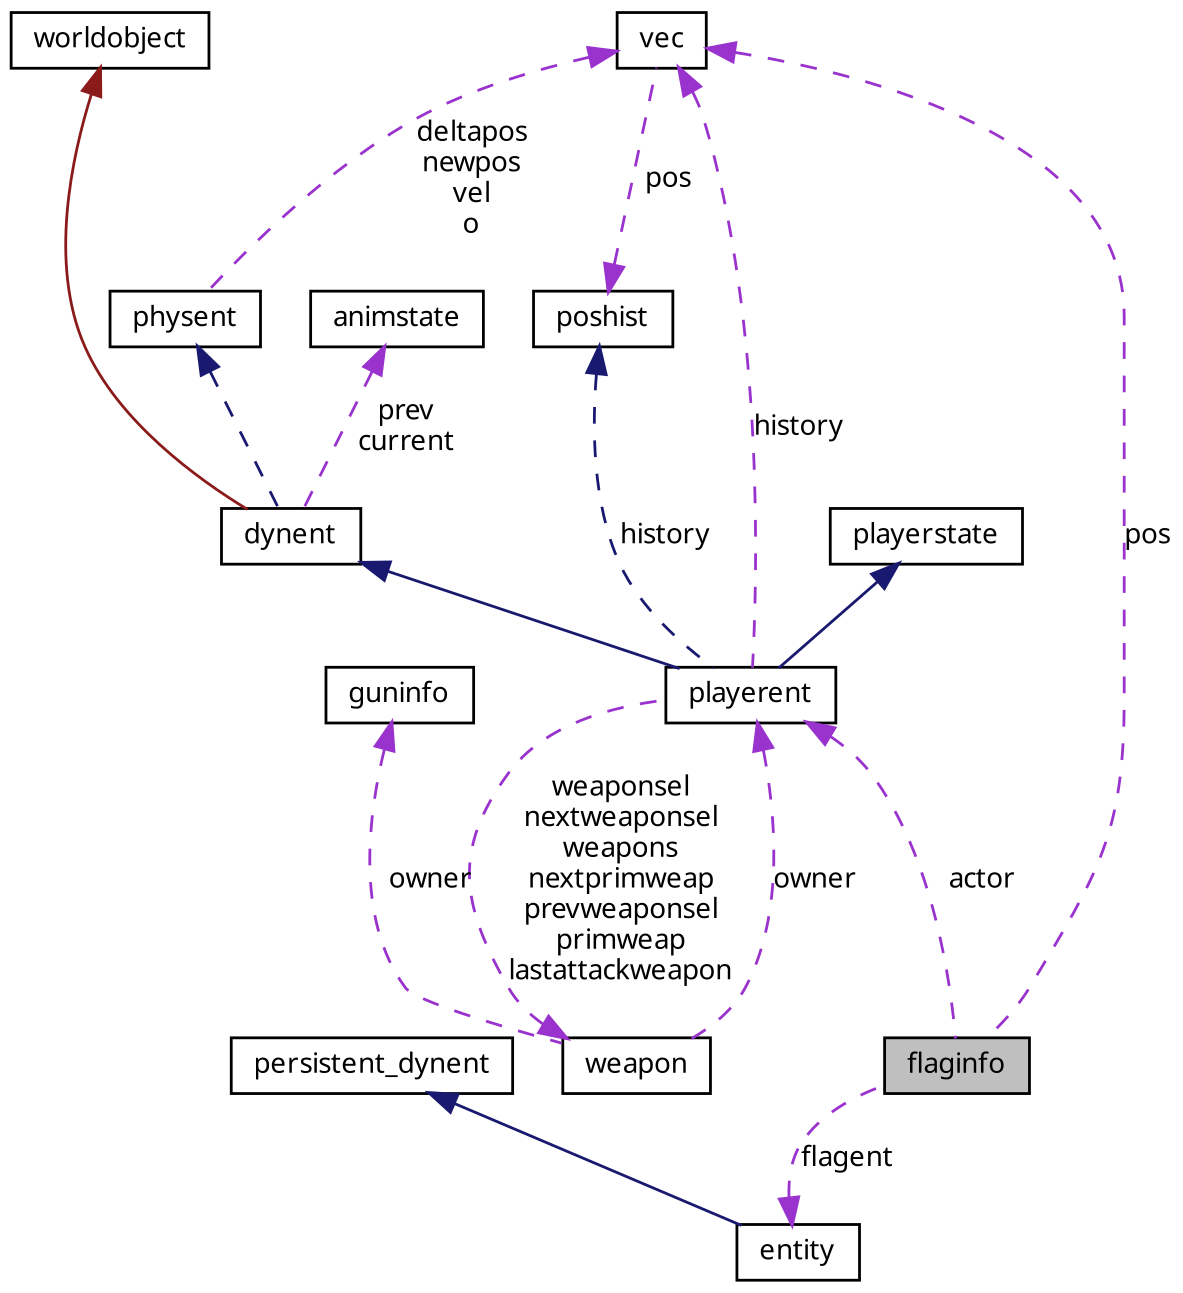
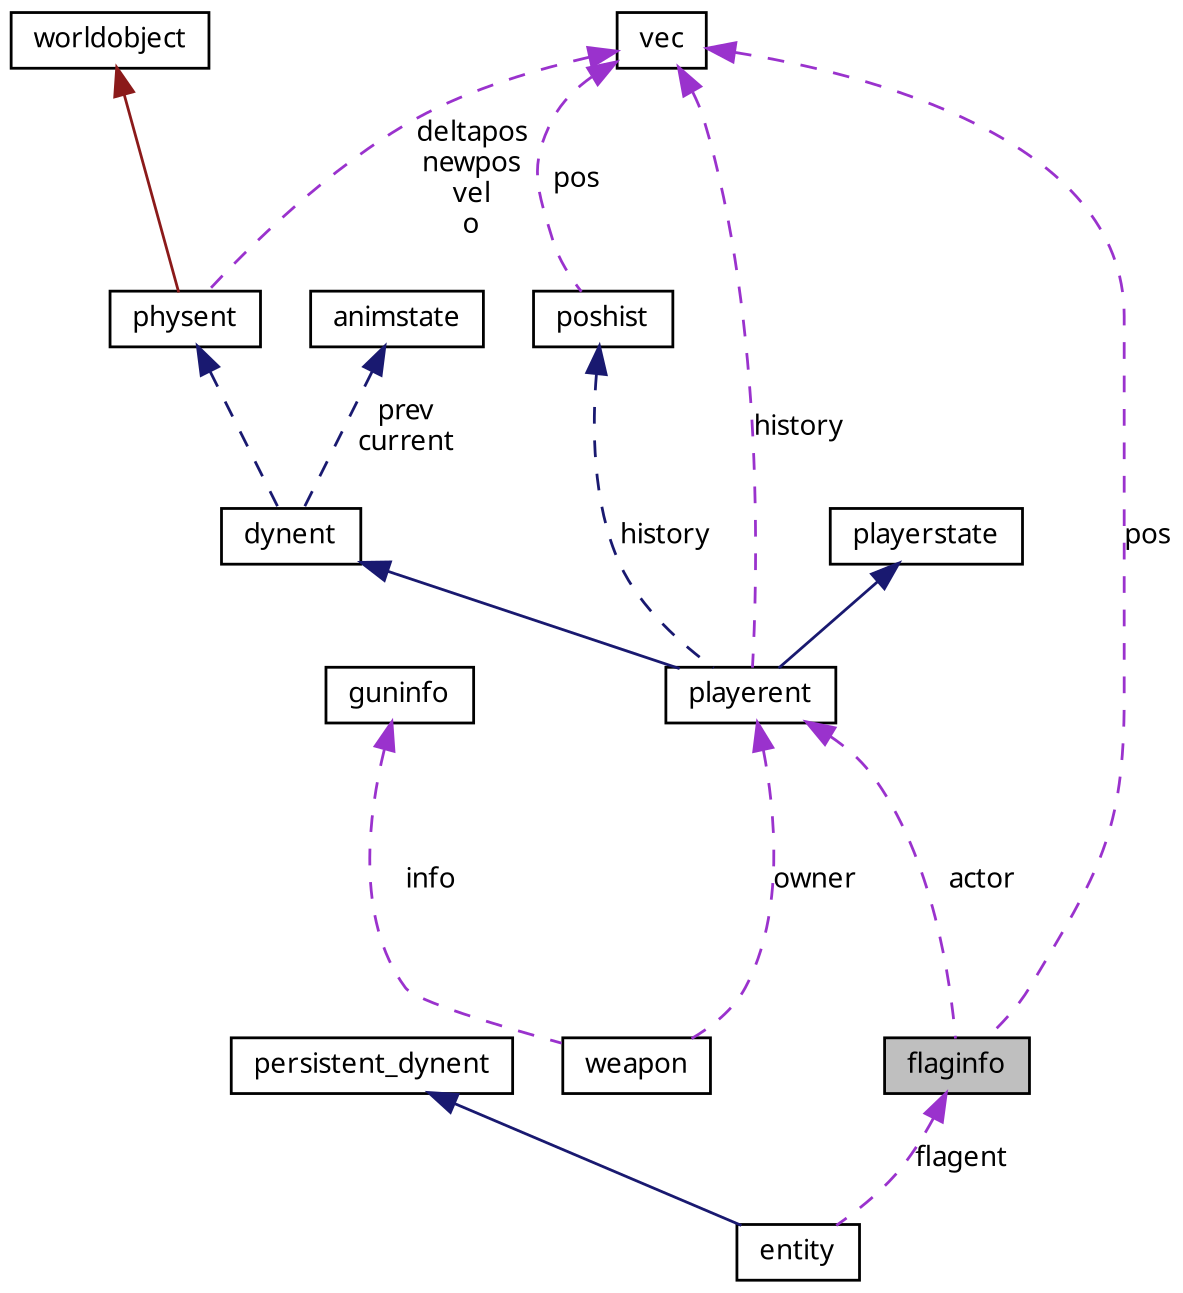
edge "vec" -> "poshist": reversed
edge "dynent" -> "worldobject": now "physent" -> "worldobject"
edge "dynent" -> "animstate": color darkorchid3 -> midnightblue
edge "playerent" -> "weapon": removed, label "weaponsel nextweaponsel weapons nextprimweap prevweaponsel primweap lastattackweapon"
edge "weapon" -> "guninfo": label "owner" -> "info"
edge "flaginfo" -> "entity": reversed
